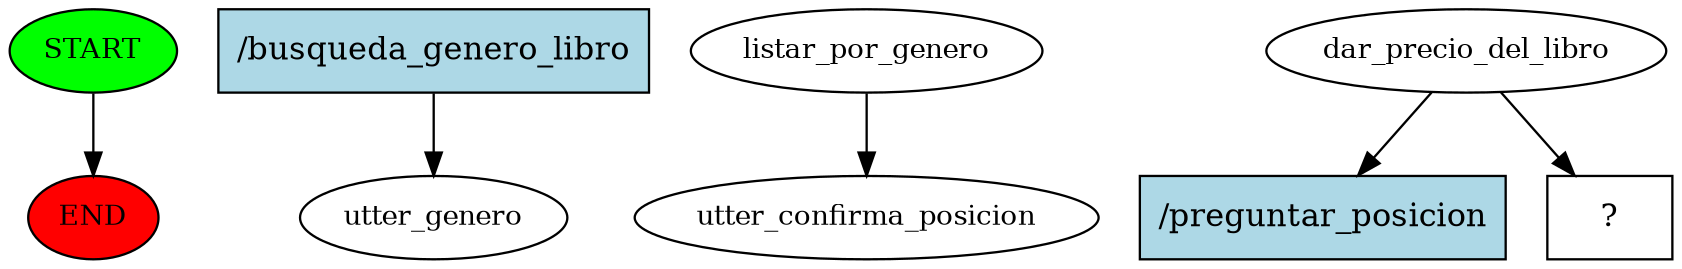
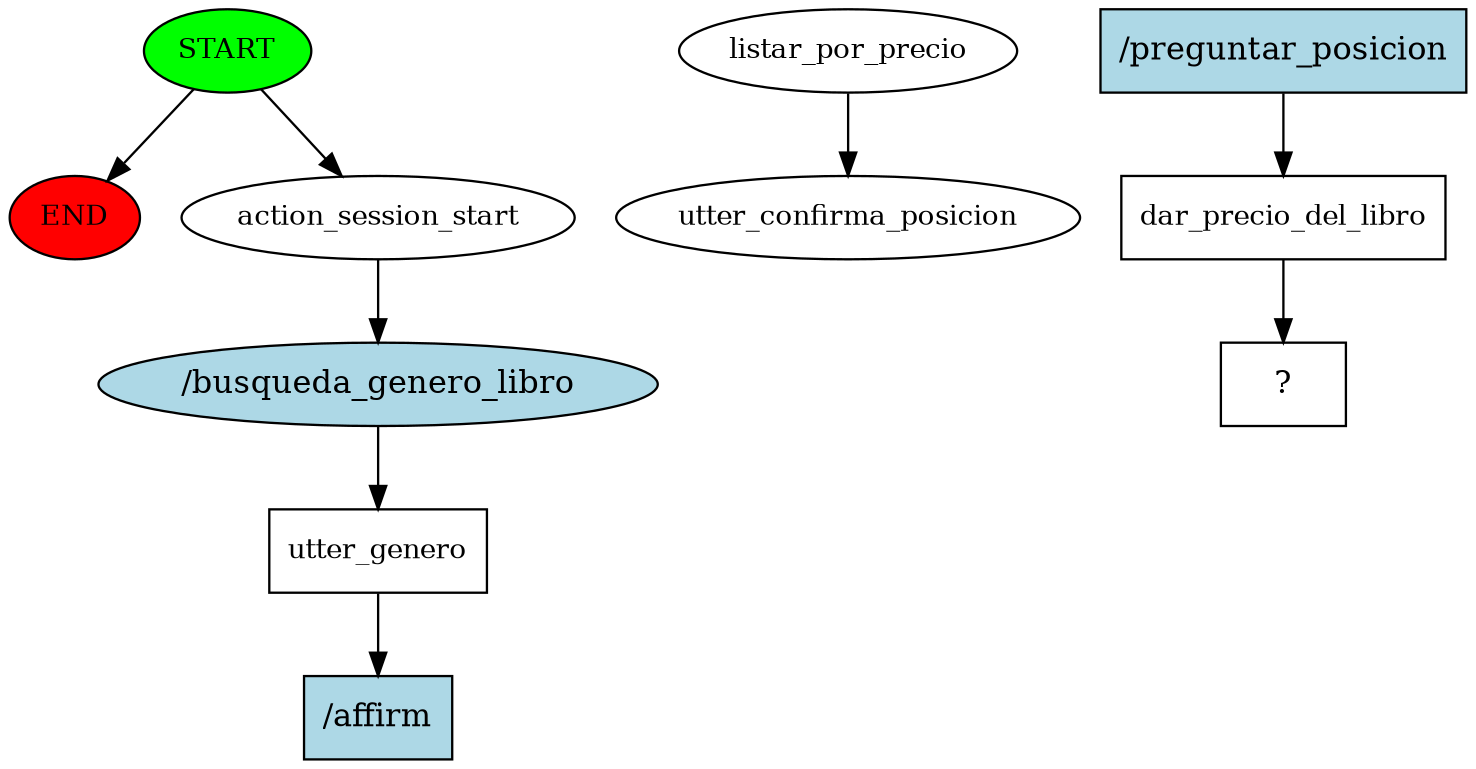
node "/busqueda_genero_libro": shape box -> ellipse
node "listar_por_genero": label "listar_por_genero" -> "listar_por_precio"
node "dar_precio_del_libro": shape ellipse -> box
edge "dar_precio_del_libro" -> "/preguntar_posicion": reversed
node "action_session_start": added
node "utter_genero": shape ellipse -> box
node "/affirm": added
